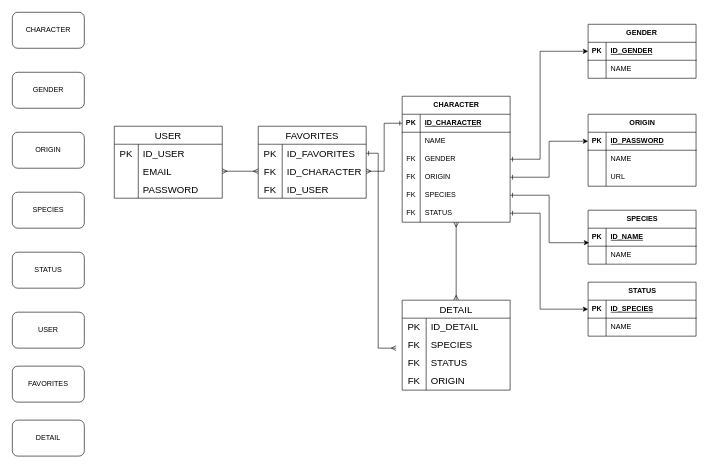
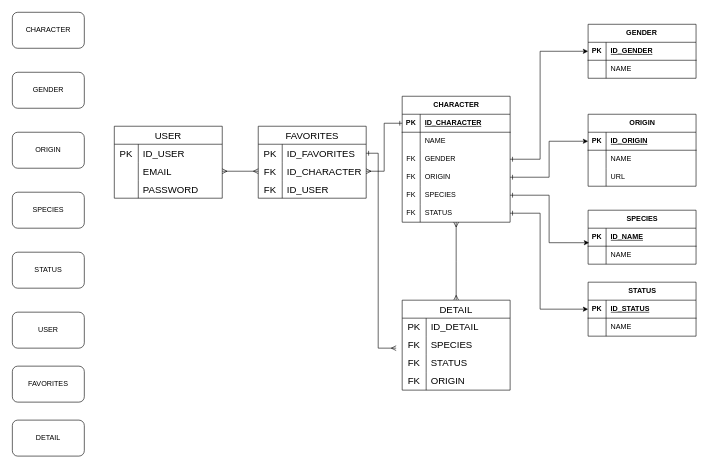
node "ID_PASSWORD": label "ID_PASSWORD" -> "ID_ORIGIN"
node "ID_SPECIES": label "ID_SPECIES" -> "ID_STATUS"
